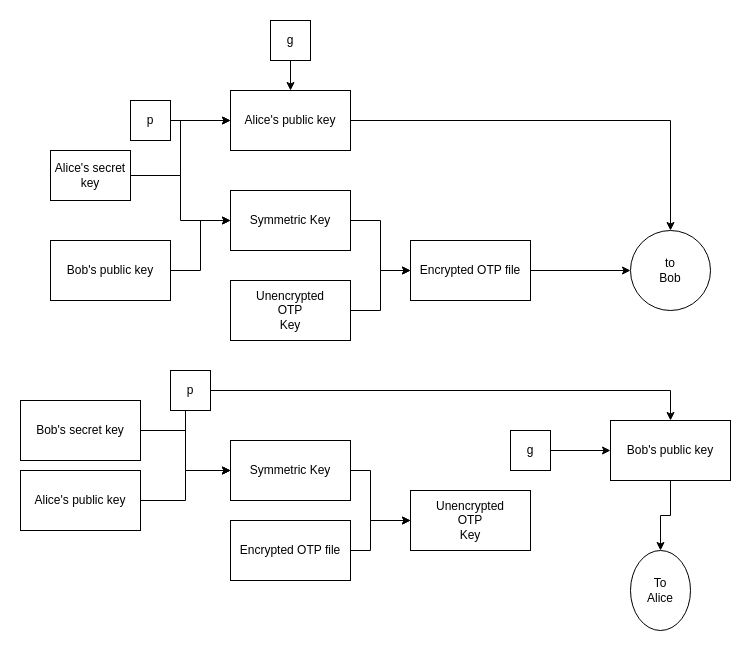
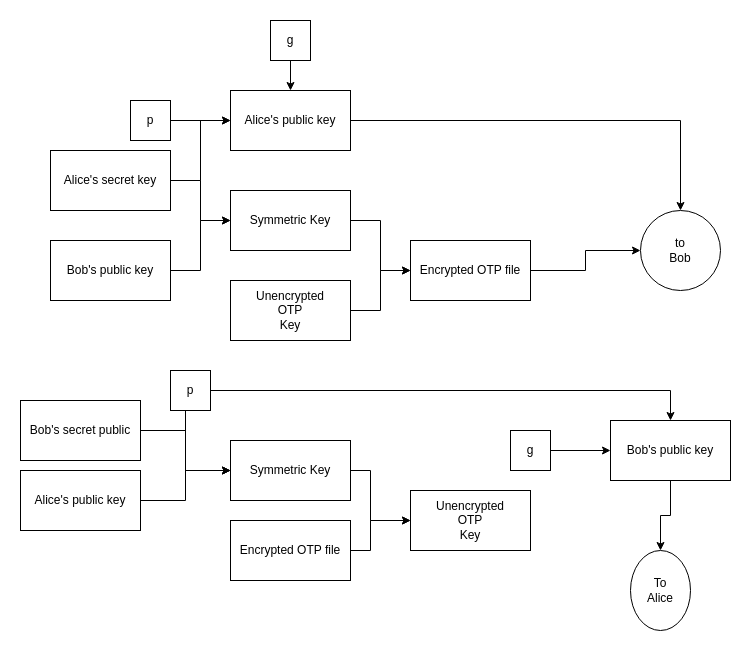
node "Alice's secret key": size 80x50 -> 120x60
node "to Bob": moved (671, 271) -> (681, 251)
node "Bob's secret key": label "Bob's secret key" -> "Bob's secret public"
